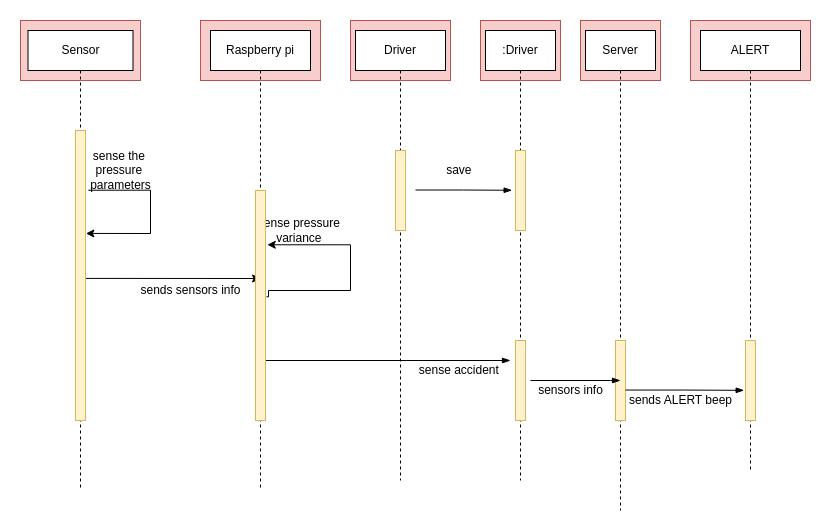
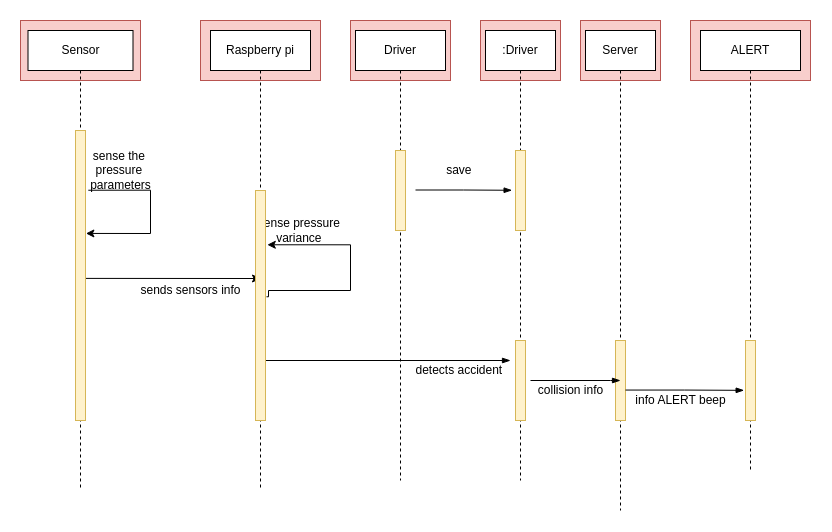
node "sense accident": label "sense accident" -> "detects accident"
node "sensors info": label "sensors info" -> "collision info"
node "sends ALERT beep": label "sends ALERT beep" -> "info ALERT beep"
